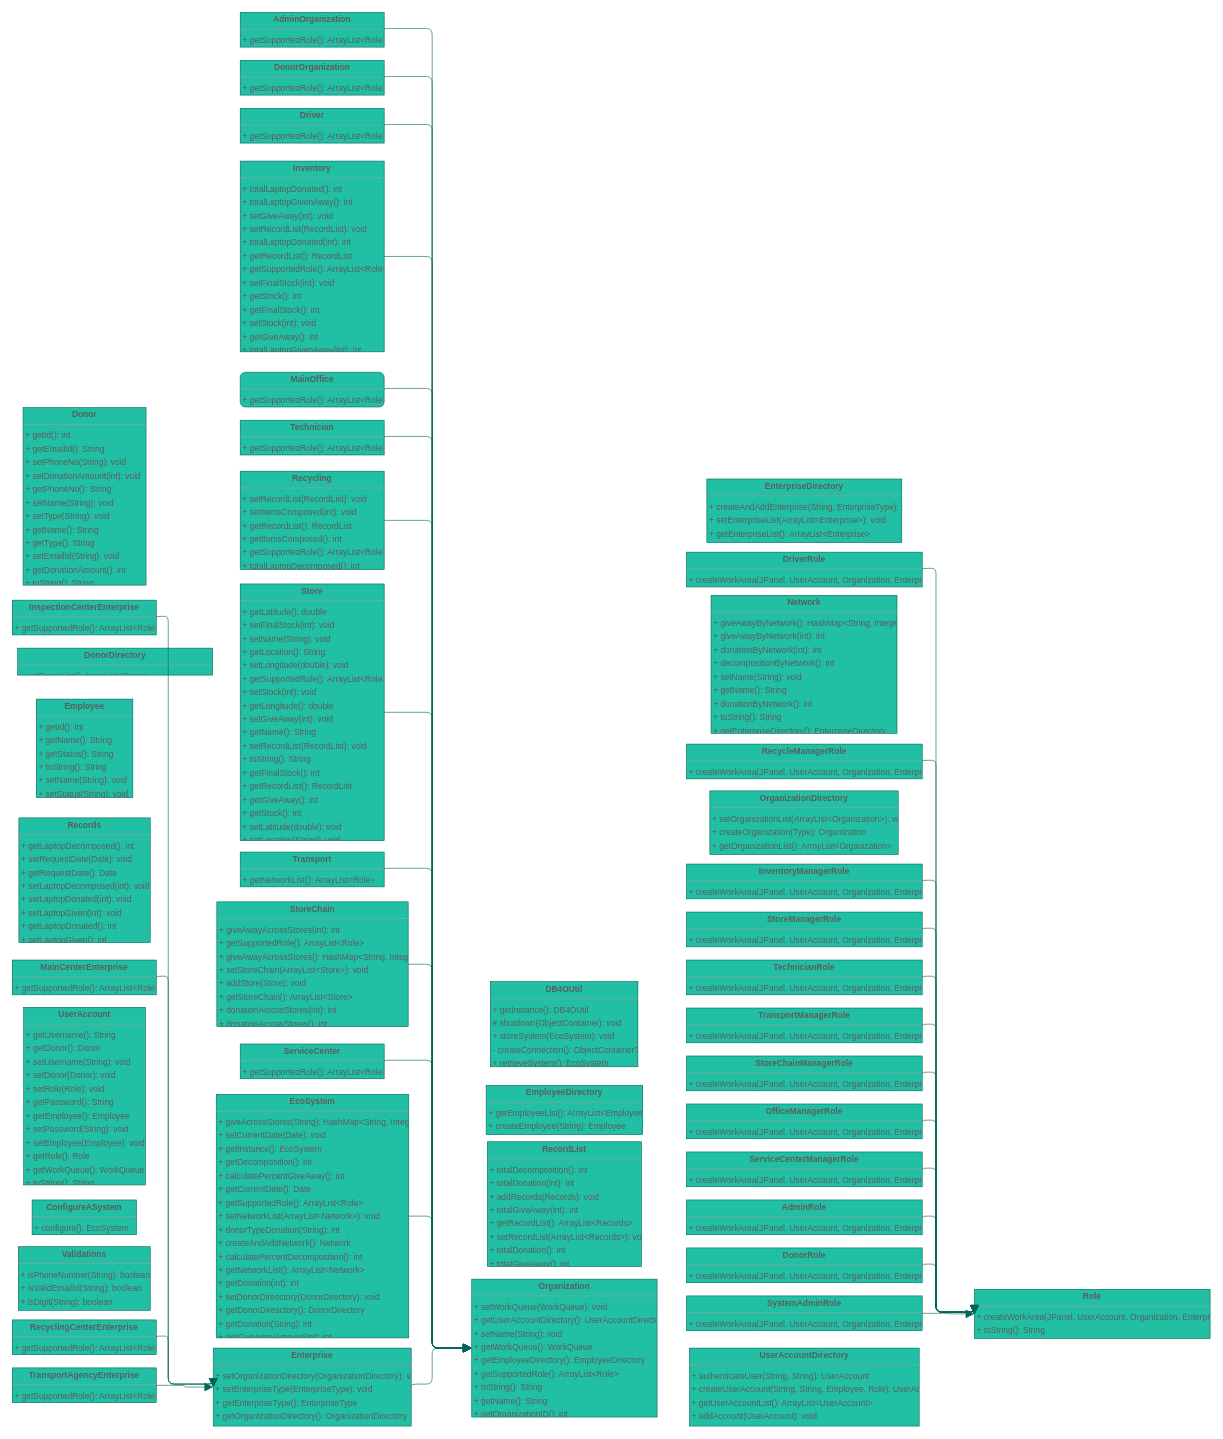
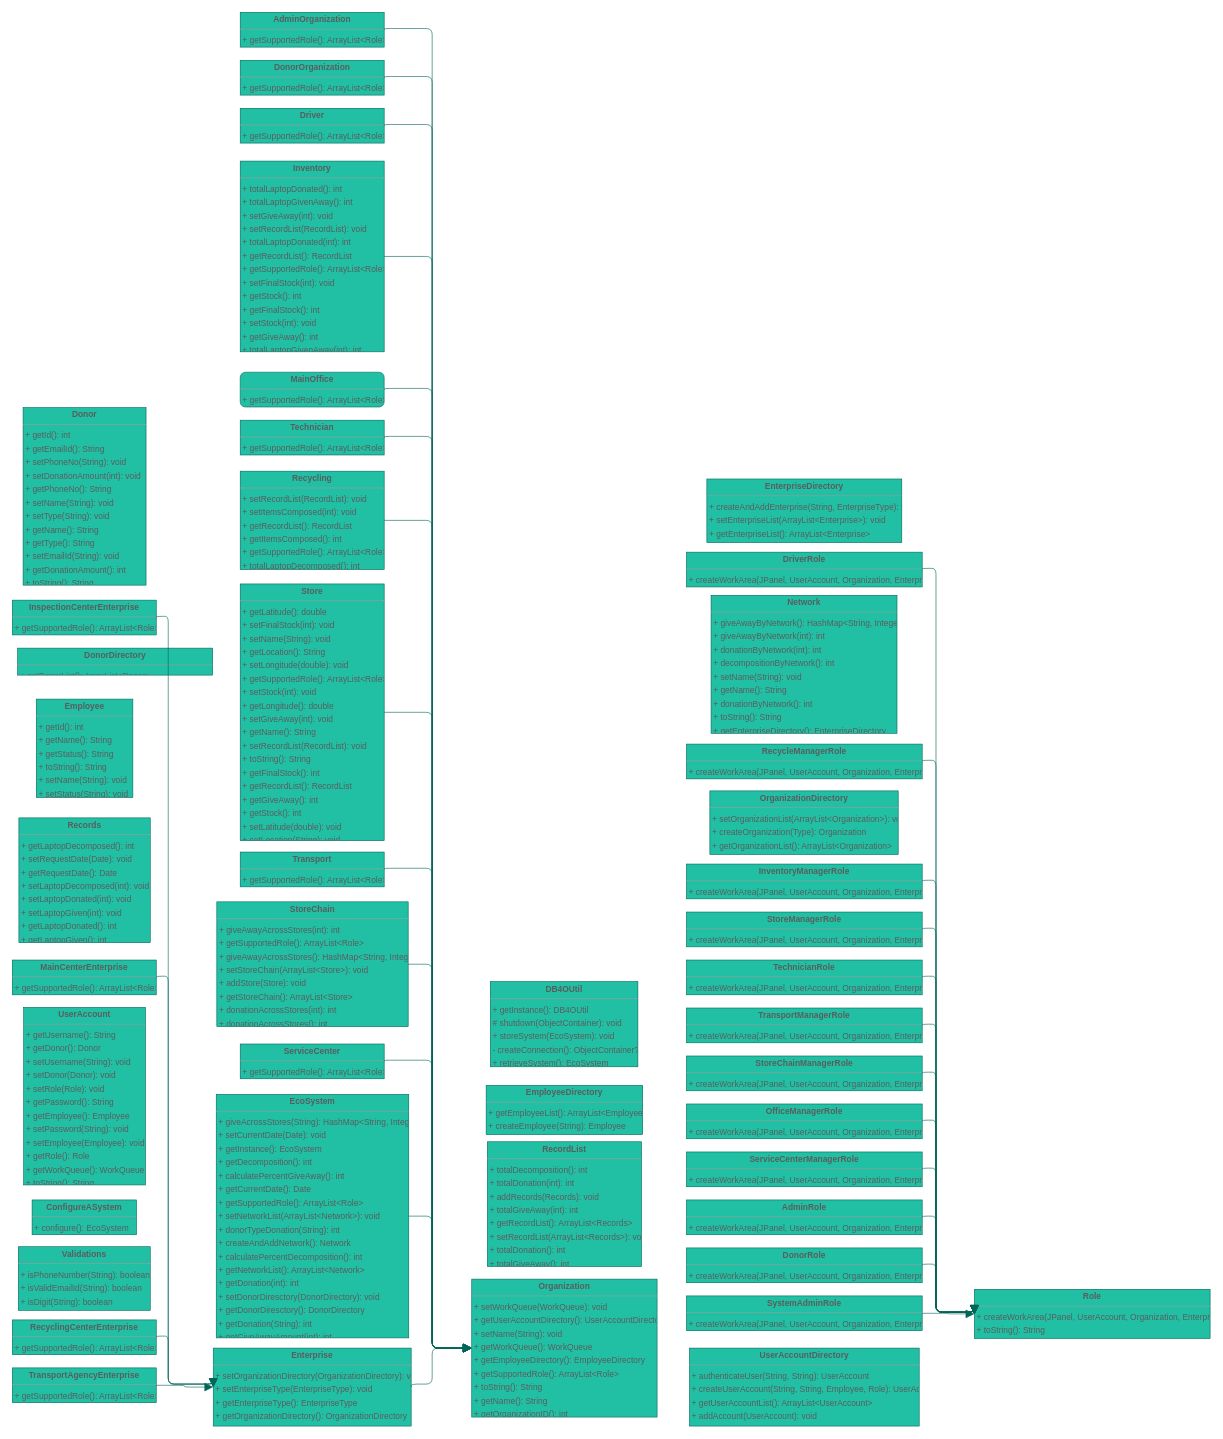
node "Transport + getNetworkList(): ArrayList<Role>": label "Transport + getNetworkList(): ArrayList<Role>" -> "Transport + getSupportedRole(): ArrayList<Role>"
